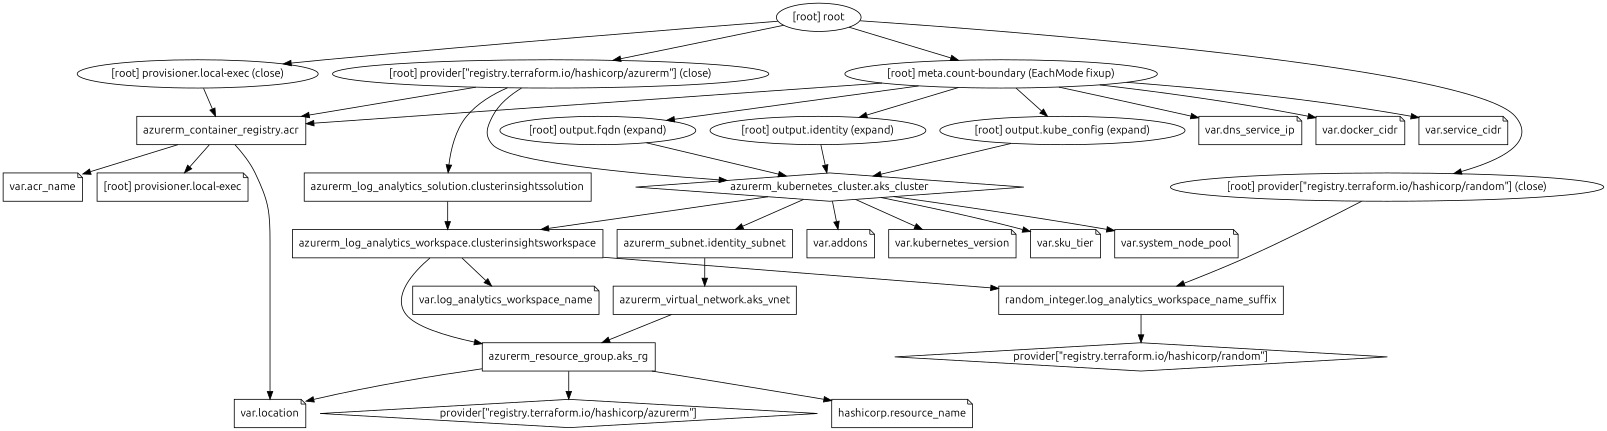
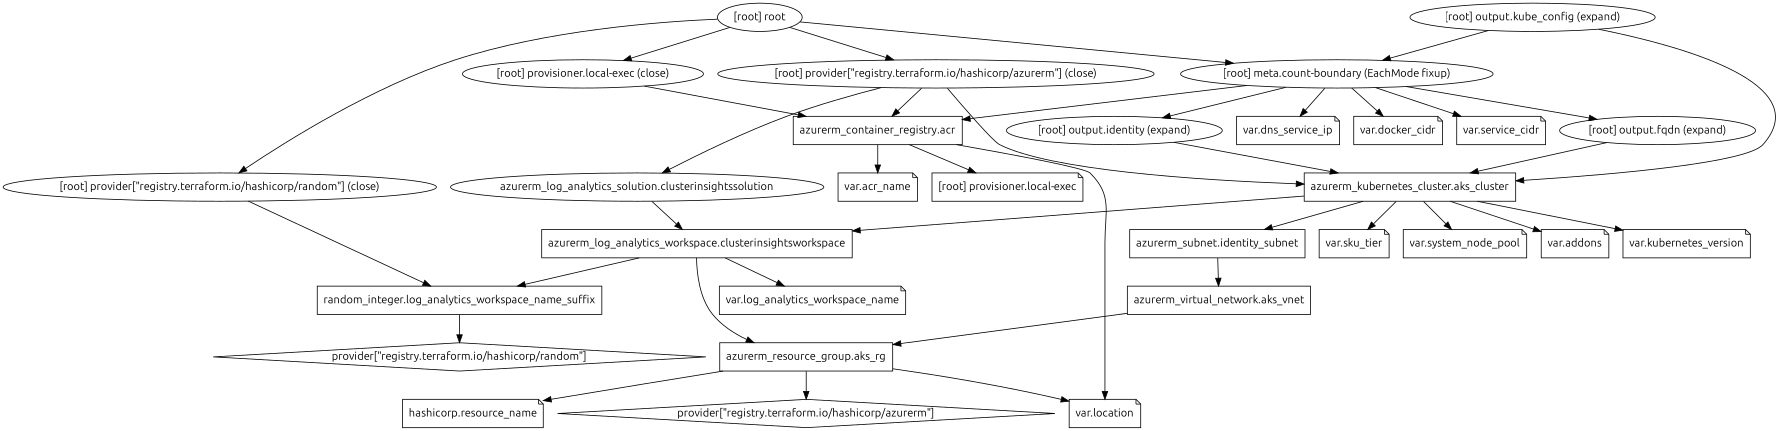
edge "[root] meta.count-boundary (EachMode fixup)" -> "[root] output.kube_config (expand)": reversed
node "azurerm_log_analytics_solution.clusterinsightssolution": shape box -> ellipse
node "azurerm_kubernetes_cluster.aks_cluster": shape diamond -> box
